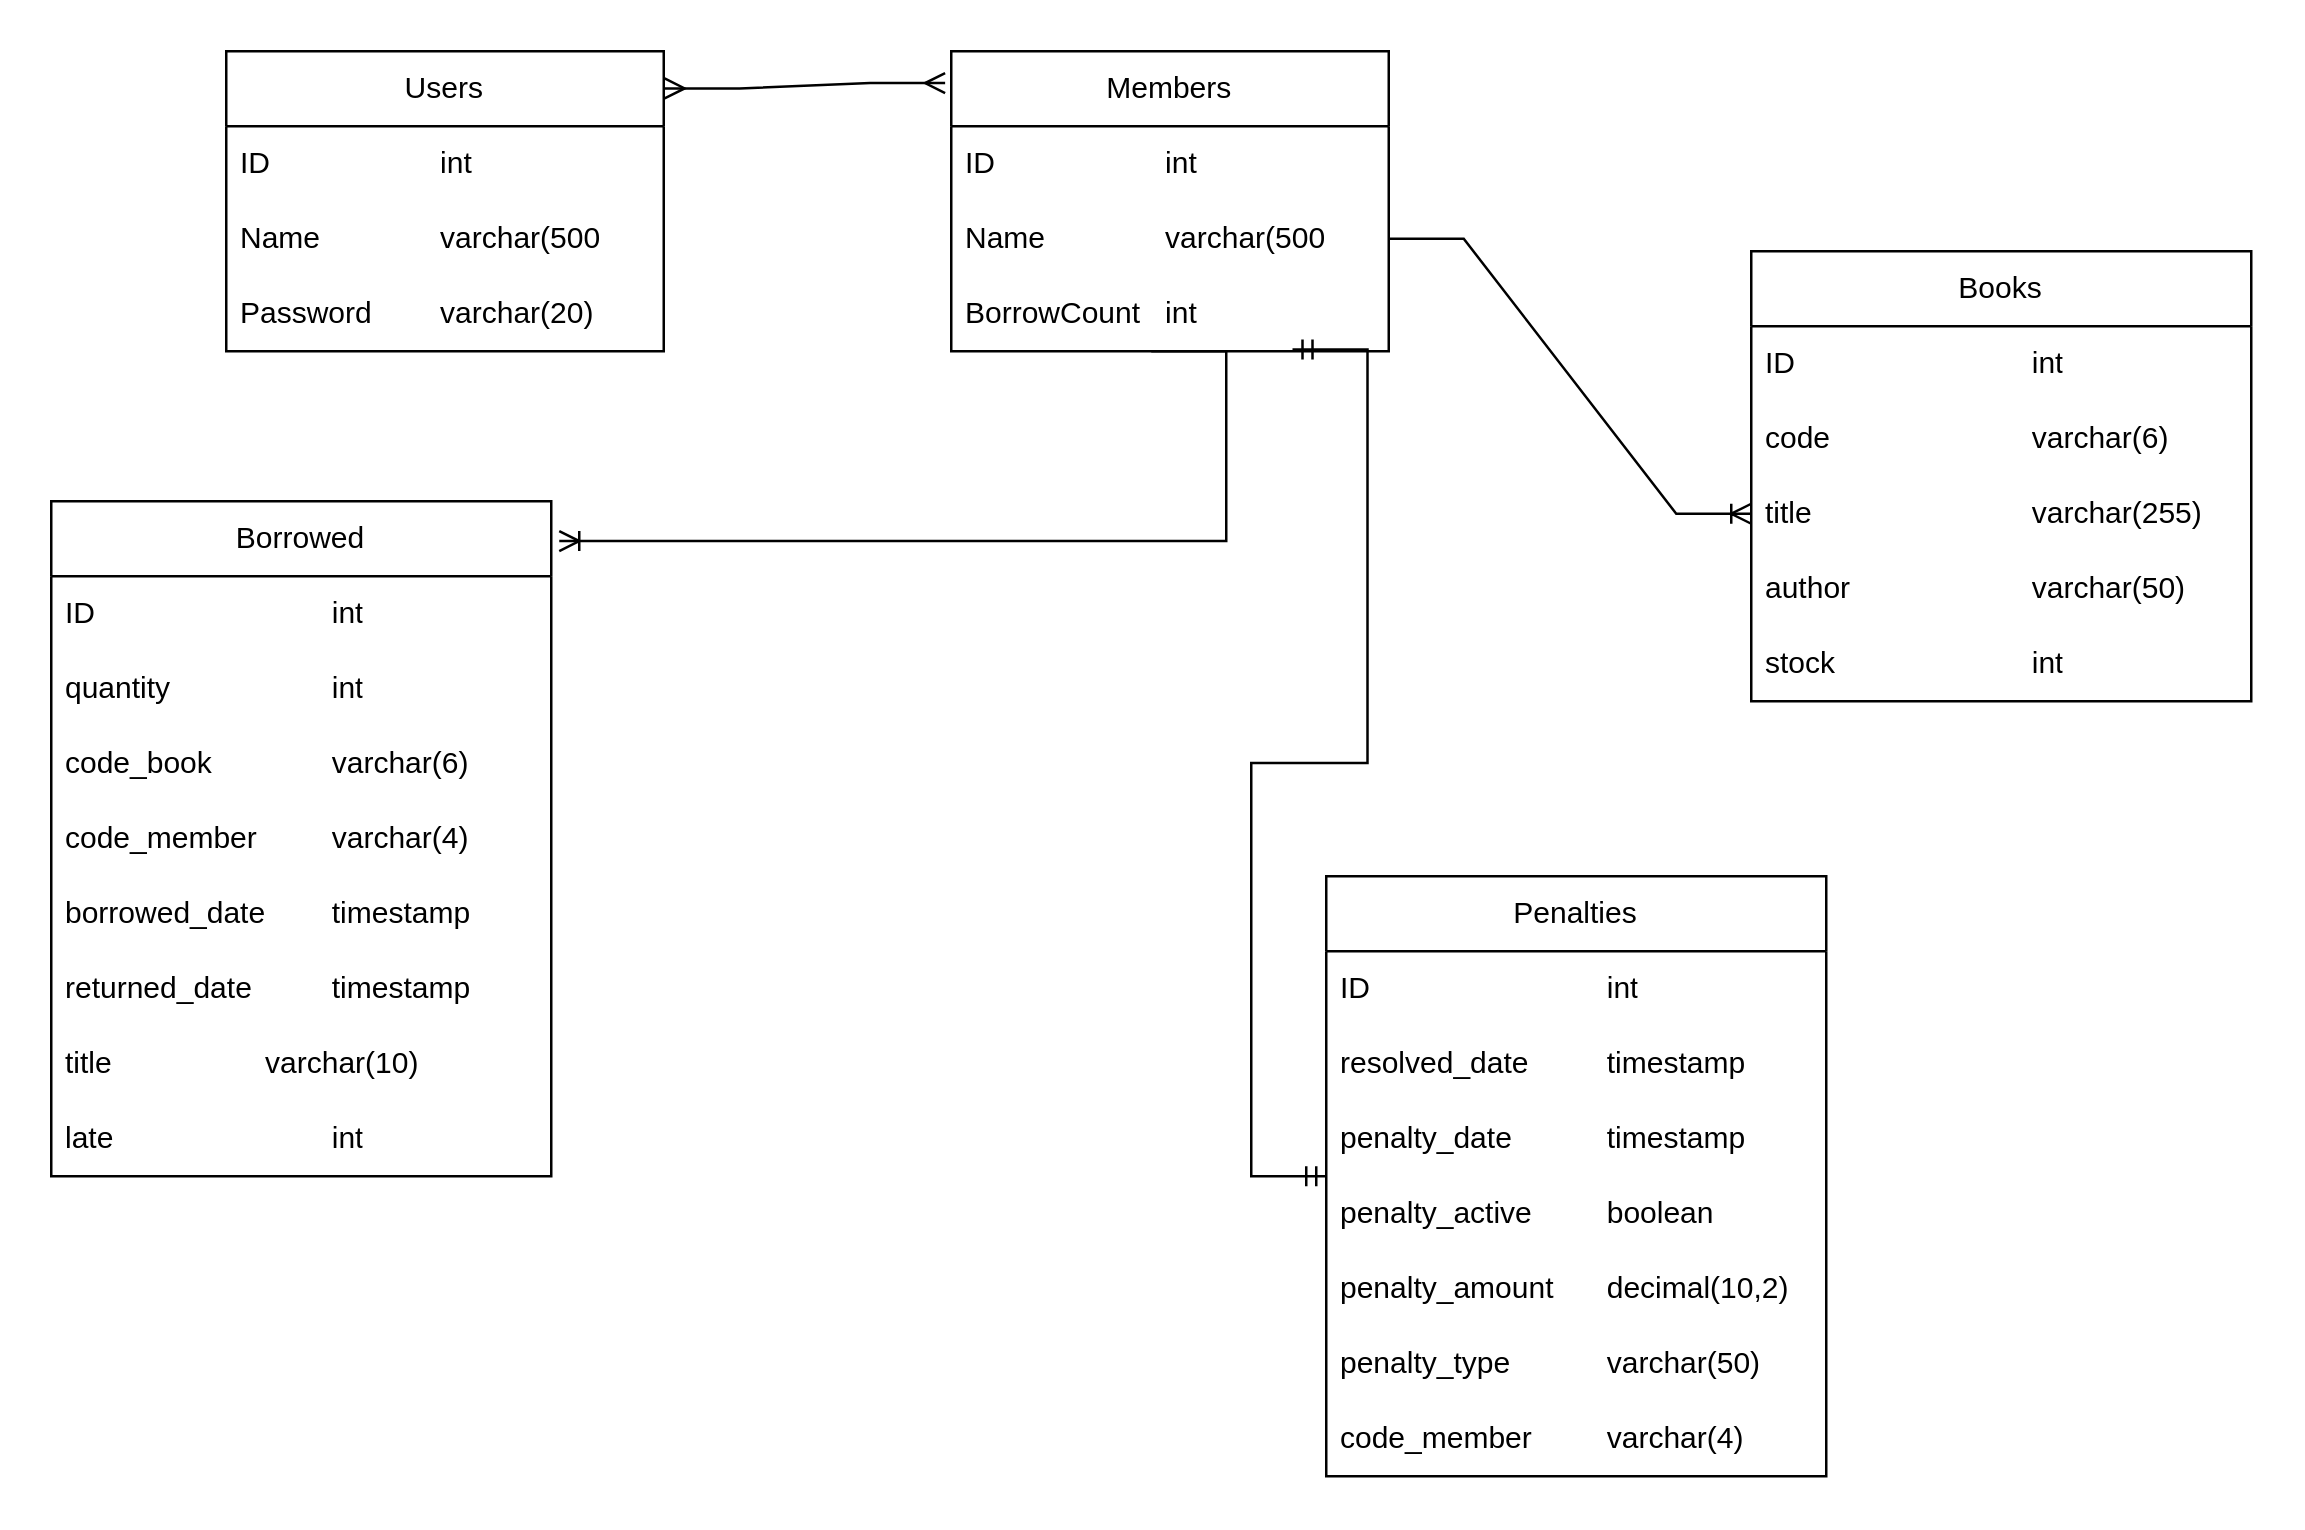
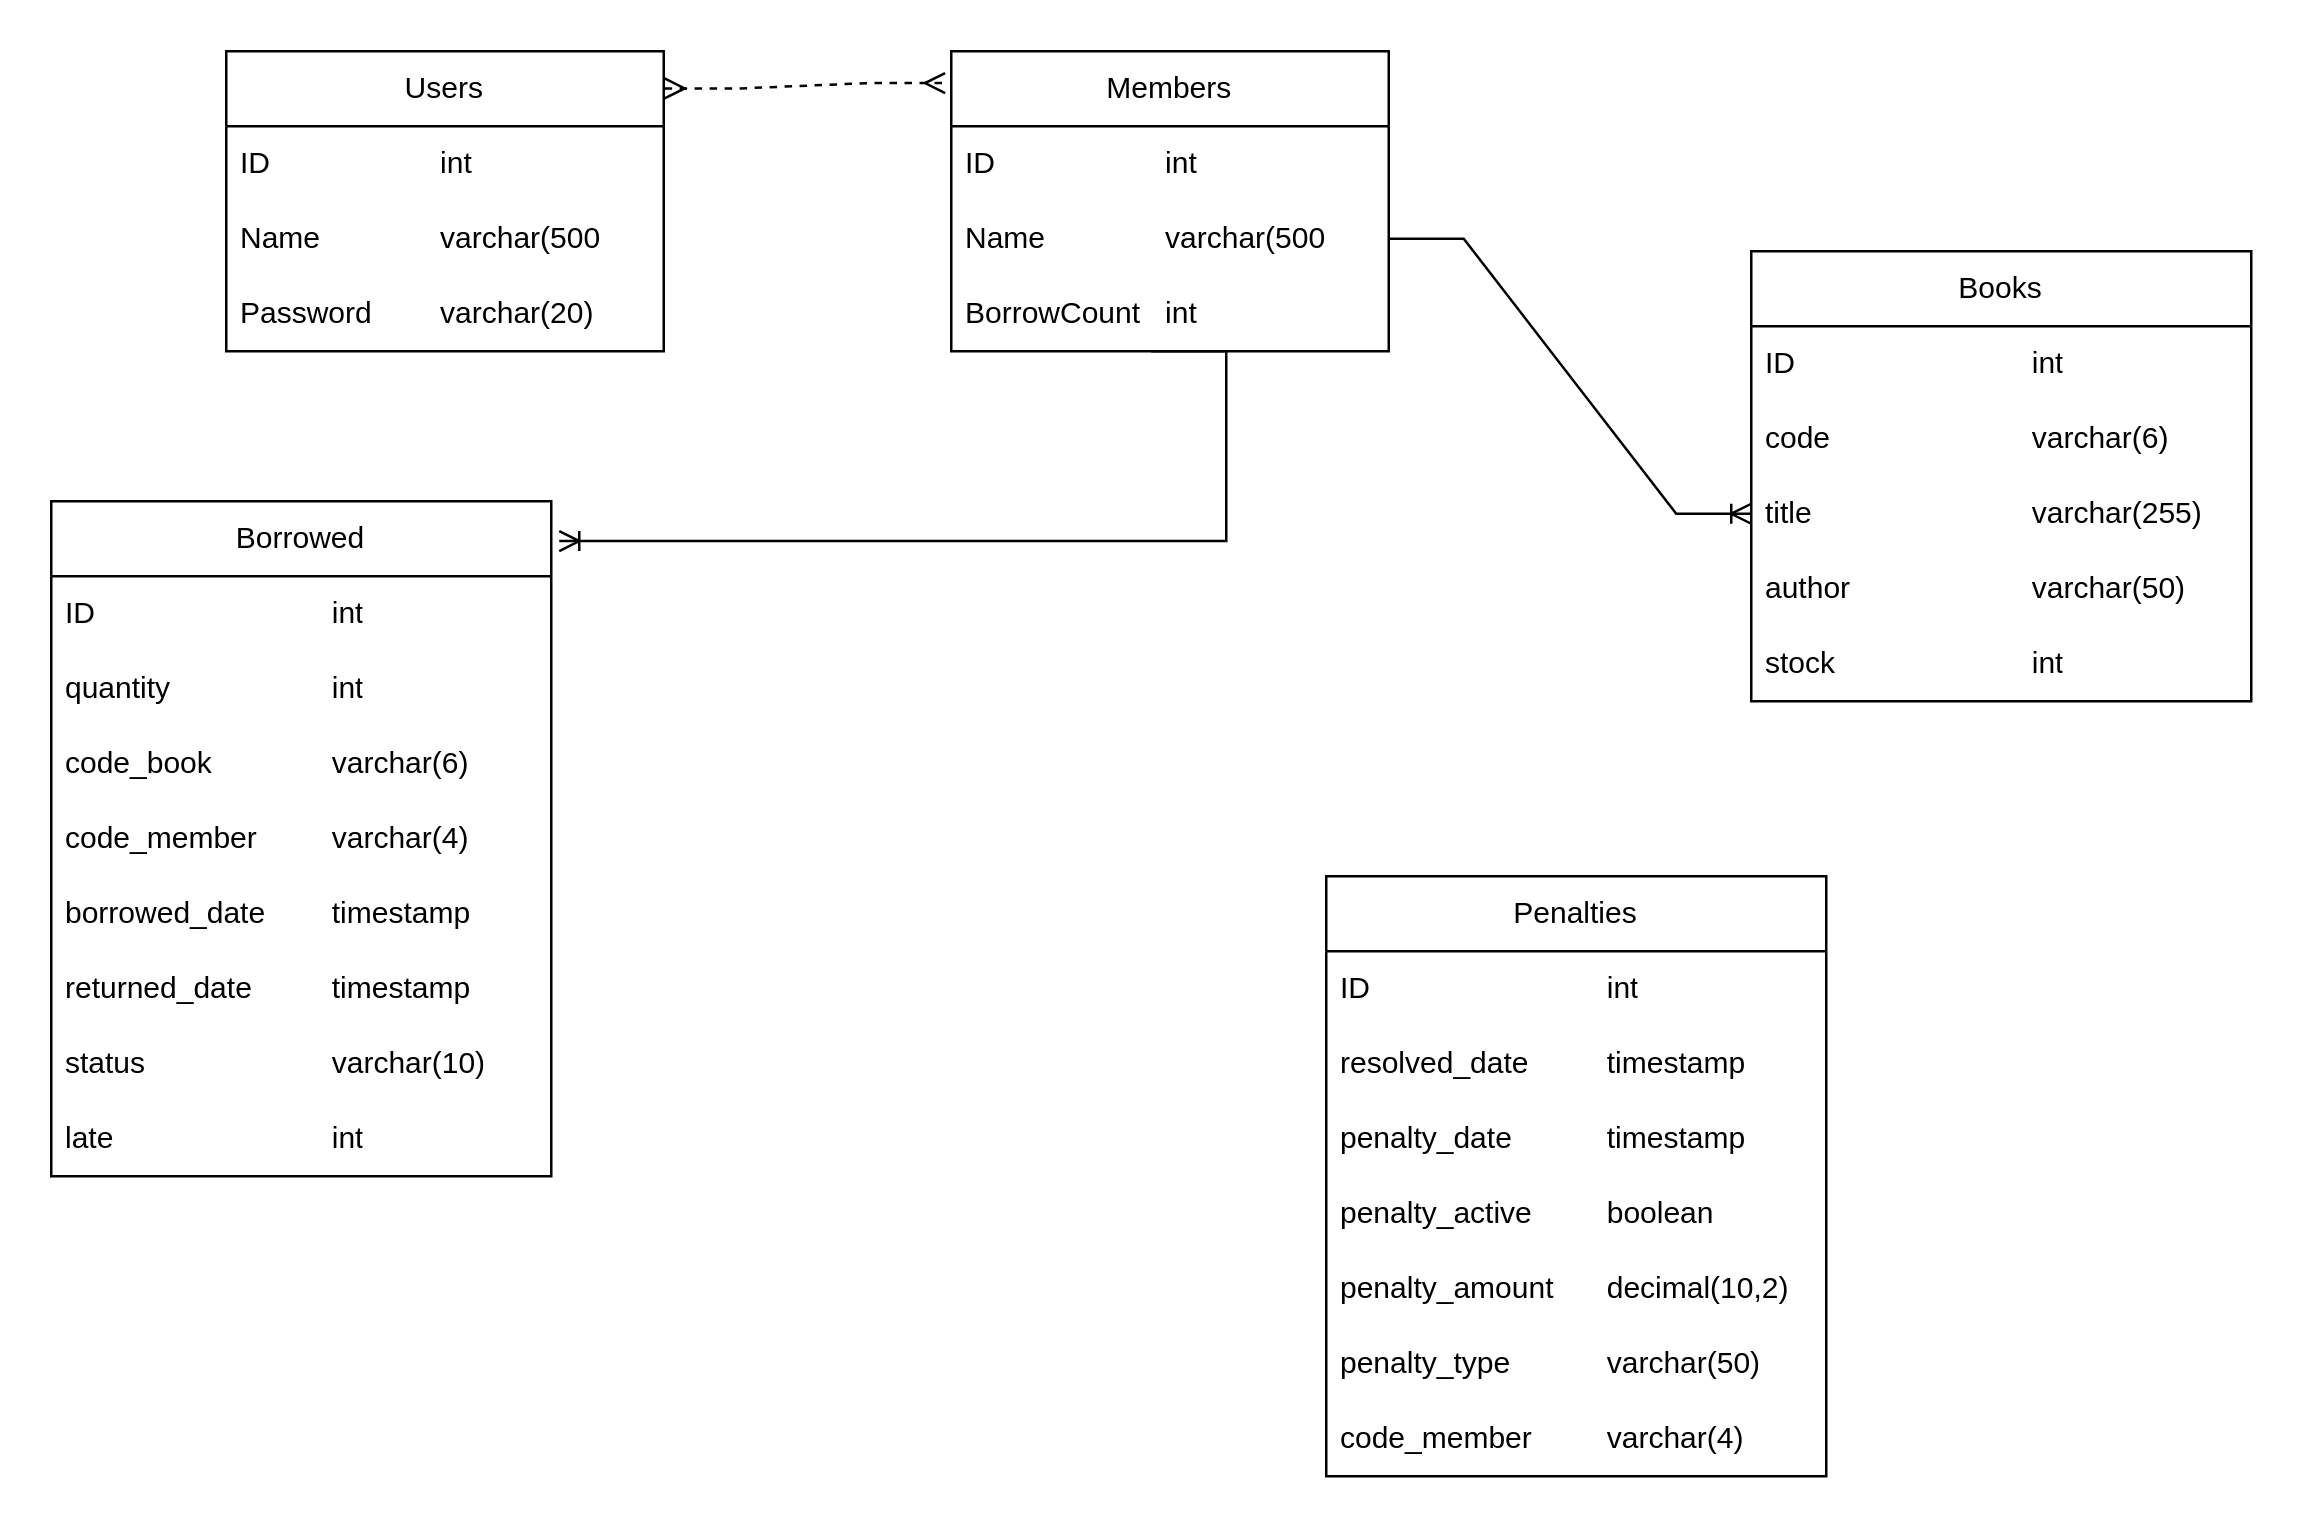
edge "Users" -- "Members": style solid -> dashed
edge "BorrowCount int" -- "Penalties": removed
node "title varchar(10)": label "title varchar(10)" -> "status varchar(10)"
